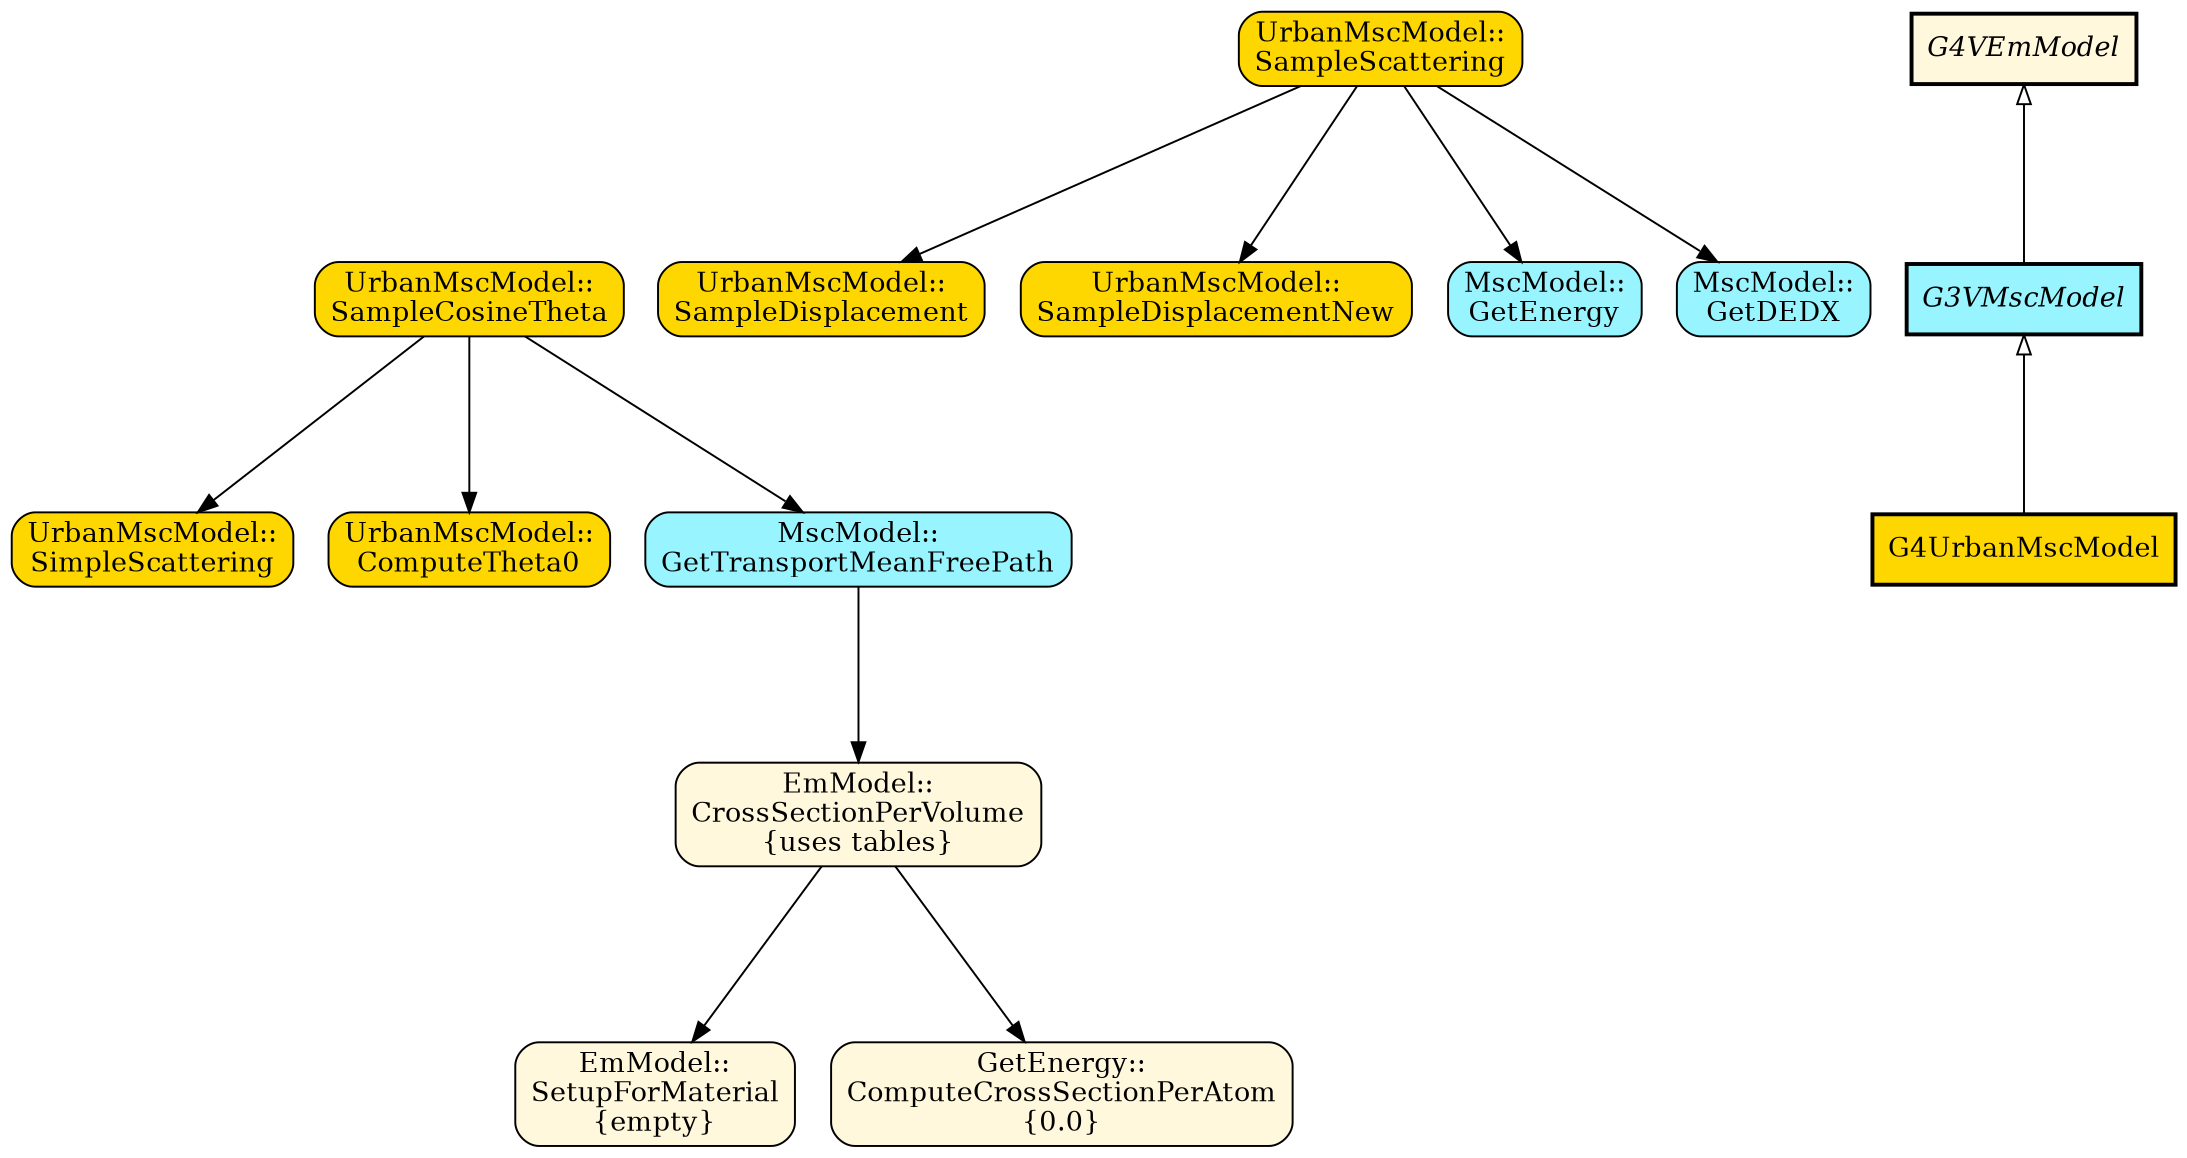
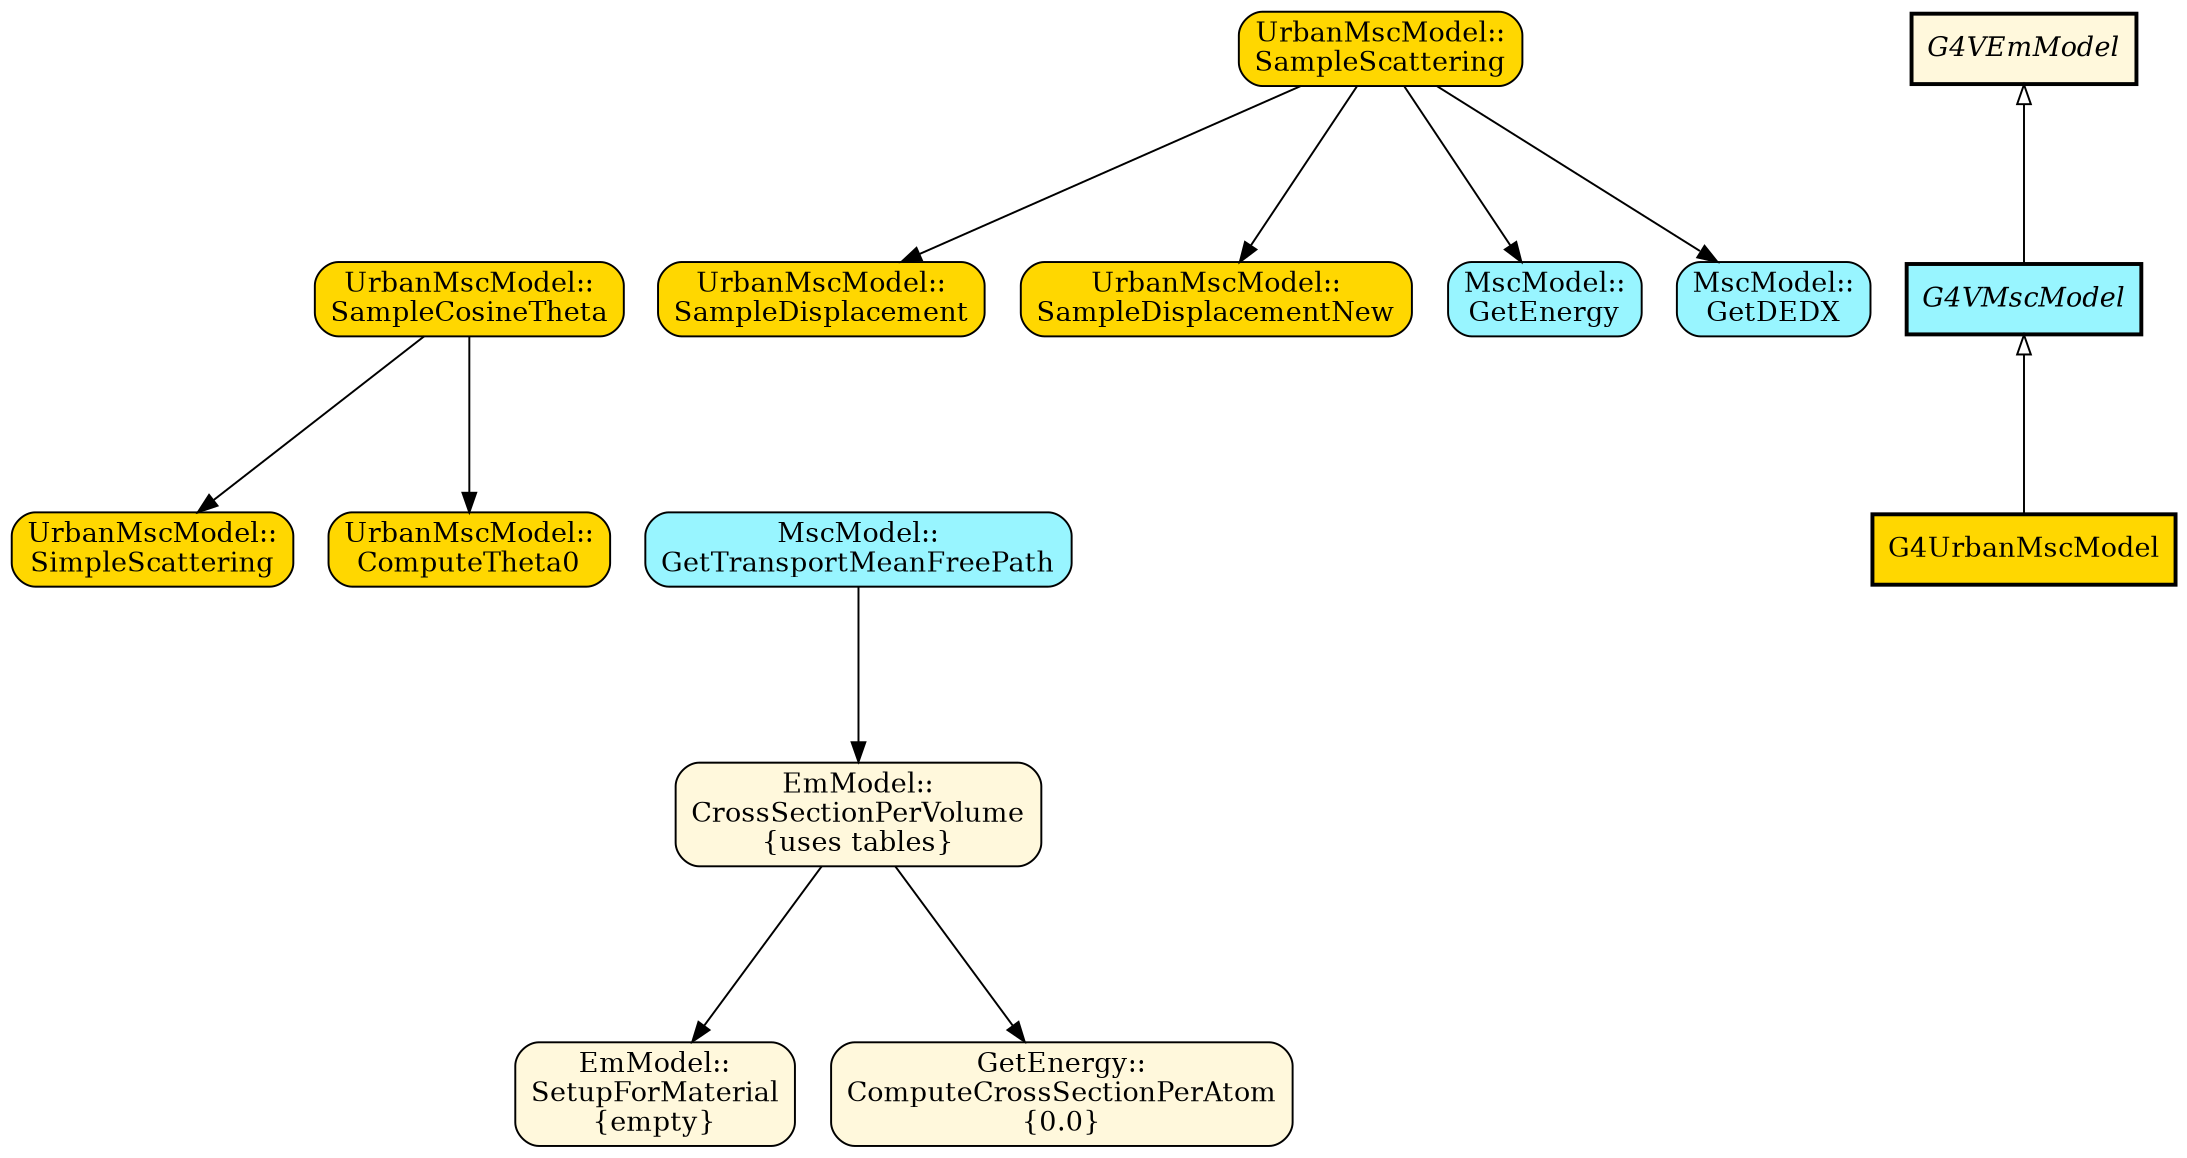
node "G3VMscModel": label "G3VMscModel" -> "G4VMscModel"
edge "UrbanMscModel:: SampleCosineTheta" -> "MscModel:: GetTransportMeanFreePath": removed
